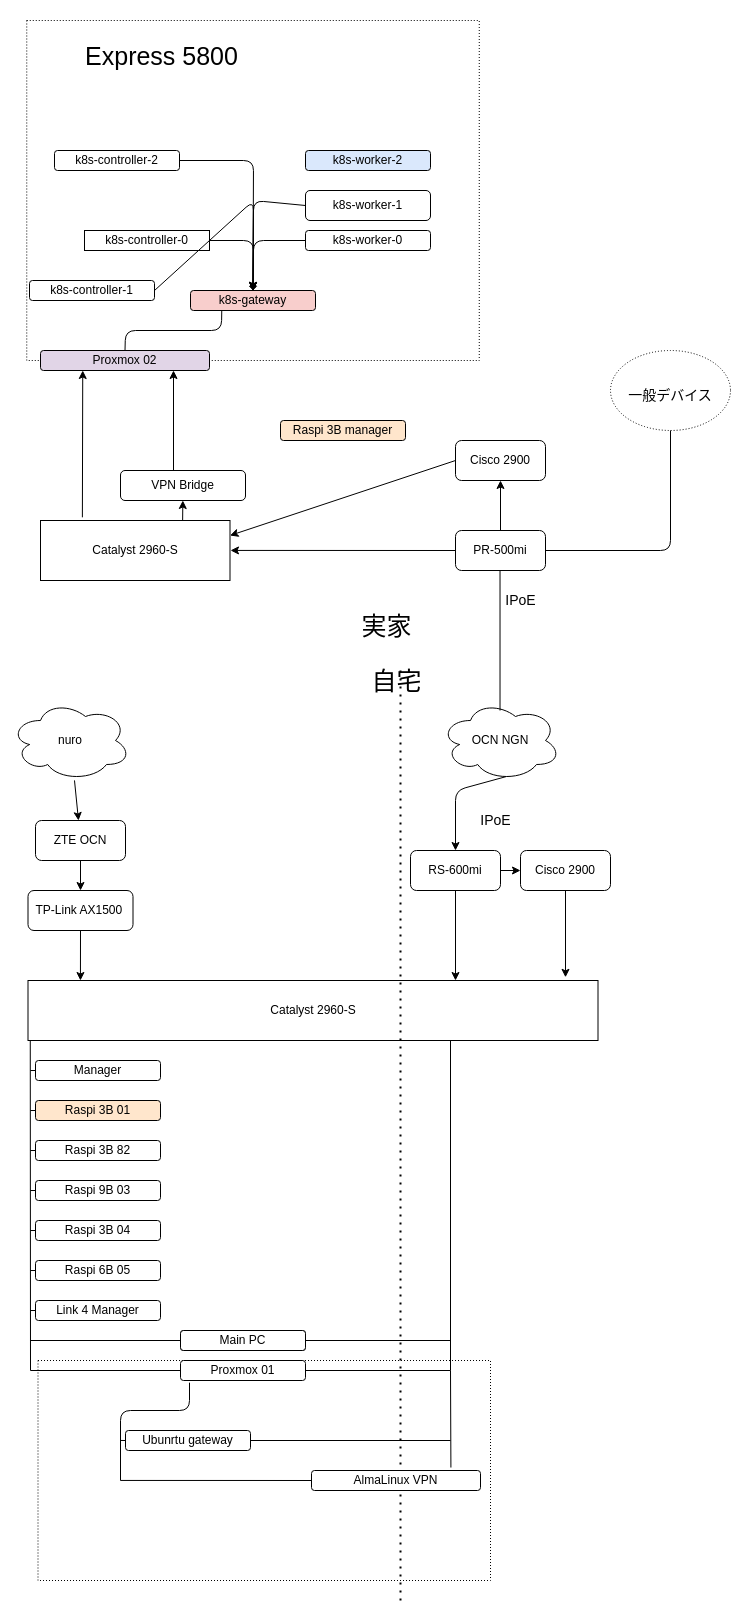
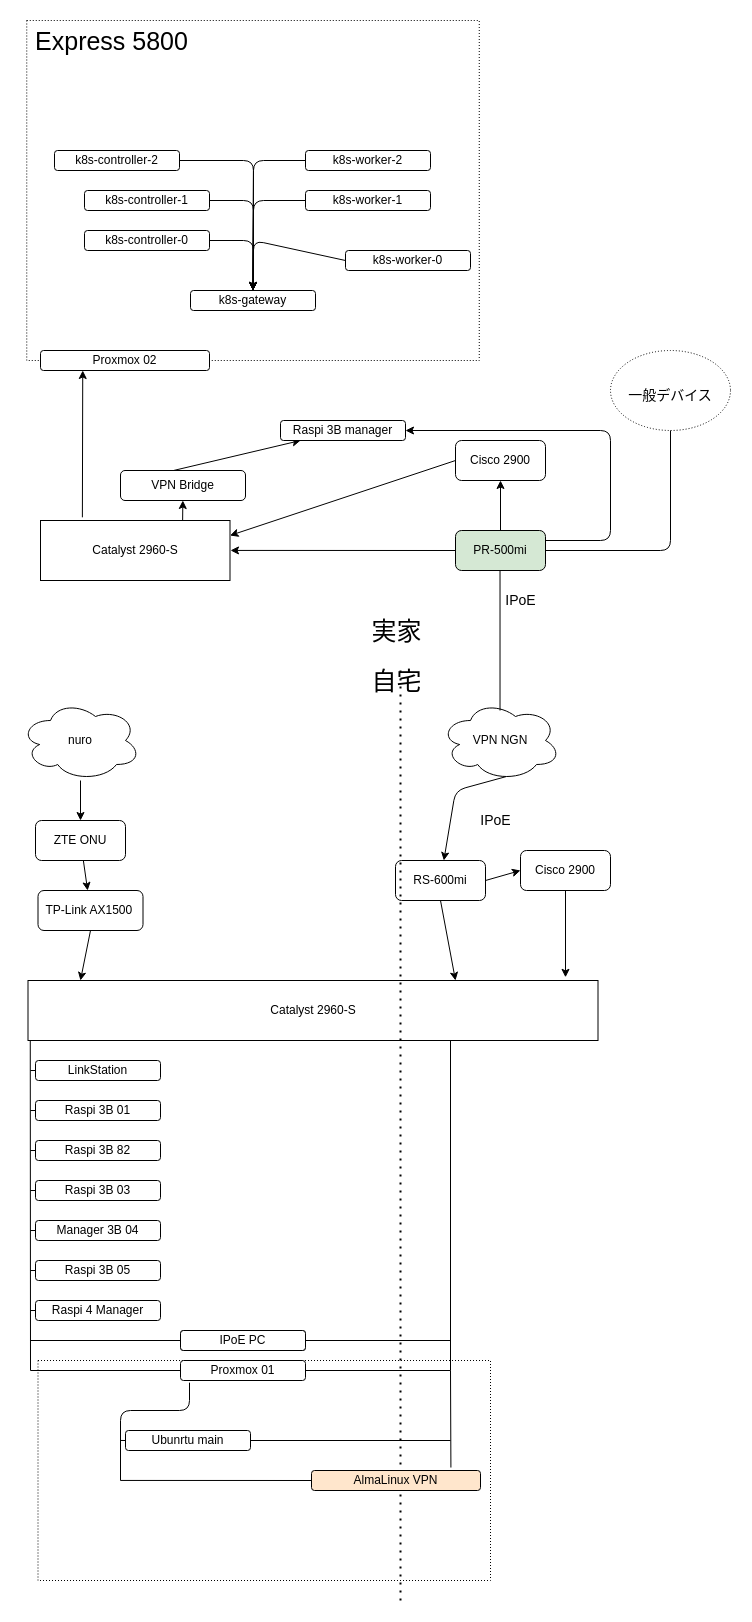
node "Express 5800": moved (162, 56) -> (112, 41)
edge "k8s-worker-2" -> "k8s-gateway": added
node "k8s-worker-2": fillcolor #dae8fc -> #ffffff
edge "k8s-controller-2" -> "k8s-gateway": arrowhead diamond -> classic
node "k8s-worker-1": size 125x30 -> 125x20
node "k8s-controller-0": shape rectangle -> rounded rectangle
edge "k8s-controller-0" -> "k8s-gateway": arrowhead classic -> none
node "k8s-worker-0": moved (368, 241) -> (408, 261)
node "k8s-controller-1": moved (92, 291) -> (147, 201)
node "k8s-gateway": fillcolor #f8cecc -> #ffffff
edge "k8s-gateway" -- "Proxmox 02": removed
node "Proxmox 02": fillcolor #e1d5e7 -> #ffffff
edge "VPN Bridge" -> "Proxmox 02": now "VPN Bridge" -> "Raspi 3B manager"
node "Raspi 3B manager": fillcolor #ffe6cc -> #ffffff
edge "PR-500mi" -> "Raspi 3B manager": added
node "PR-500mi": fillcolor #ffffff -> #d5e8d4
node "実家": moved (386, 626) -> (396, 631)
node "nuro": moved (71, 741) -> (81, 741)
node "OCN NGN": label "OCN NGN" -> "VPN NGN"
node "ZTE OCN": label "ZTE OCN" -> "ZTE ONU"
node "RS-600mi": moved (456, 871) -> (441, 881)
node "TP-Link AX1500": moved (81, 911) -> (91, 911)
node "Manager": label "Manager" -> "LinkStation"
node "Raspi 3B 01": fillcolor #ffe6cc -> #ffffff
node "Raspi 9B 03": label "Raspi 9B 03" -> "Raspi 3B 03"
node "Raspi 3B 04": label "Raspi 3B 04" -> "Manager 3B 04"
node "Raspi 6B 05": label "Raspi 6B 05" -> "Raspi 3B 05"
node "Link 4 Manager": label "Link 4 Manager" -> "Raspi 4 Manager"
node "Main PC": label "Main PC" -> "IPoE PC"
node "Ubunrtu gateway": label "Ubunrtu gateway" -> "Ubunrtu main"
node "AlmaLinux VPN": fillcolor #ffffff -> #ffe6cc
